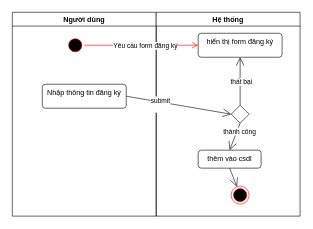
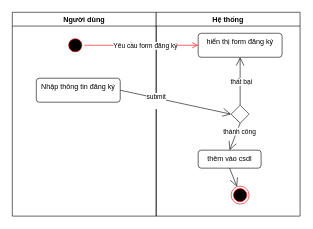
node "Nhập thông tin đăng ký": moved (84, 96) -> (78, 90)
